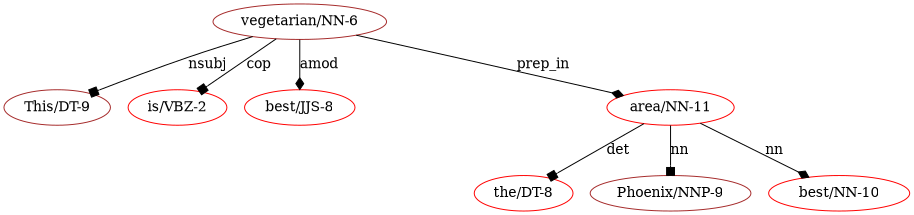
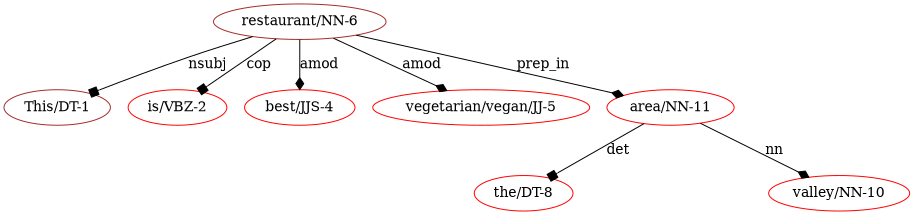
node "vegetarian/NN-6": label "vegetarian/NN-6" -> "restaurant/NN-6"
node "This/DT-9": label "This/DT-9" -> "This/DT-1"
node "best/JJS-8": label "best/JJS-8" -> "best/JJS-4"
node "vegetarian/vegan/JJ-5": added
node "Phoenix/NNP-9": removed
node "best/NN-10": label "best/NN-10" -> "valley/NN-10"
